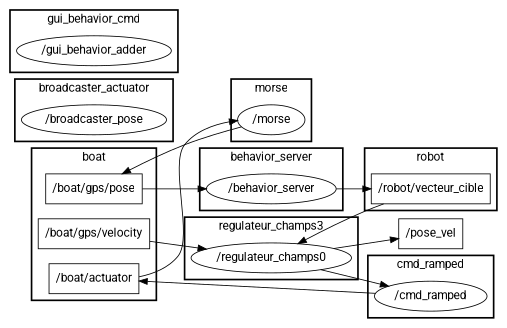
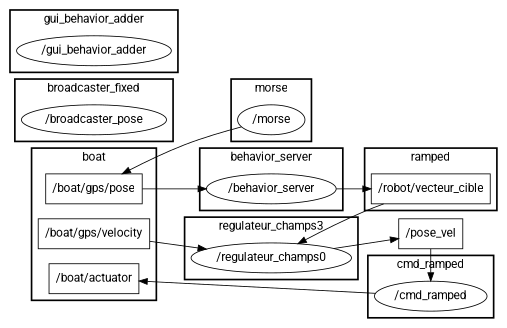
cluster "gui_behavior_cmd": label "gui_behavior_cmd" -> "gui_behavior_adder"
cluster "broadcaster_actuator": label "broadcaster_actuator" -> "broadcaster_fixed"
cluster "robot": label "robot" -> "ramped"
edge "/boat/actuator" -> "/morse": removed
edge "/regulateur_champs0" -> "/cmd_ramped": now "/pose_vel" -> "/cmd_ramped"
